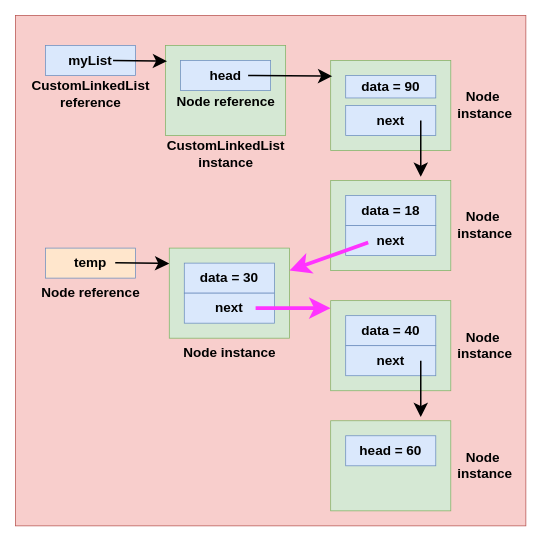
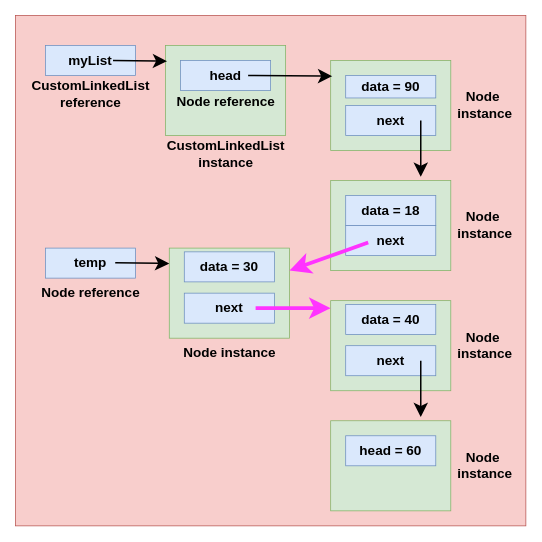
node "temp": fillcolor #ffe6cc -> #dae8fc
node "data = 30": moved (229, 278) -> (229, 267)
node "data = 40": moved (390, 330) -> (390, 319)
